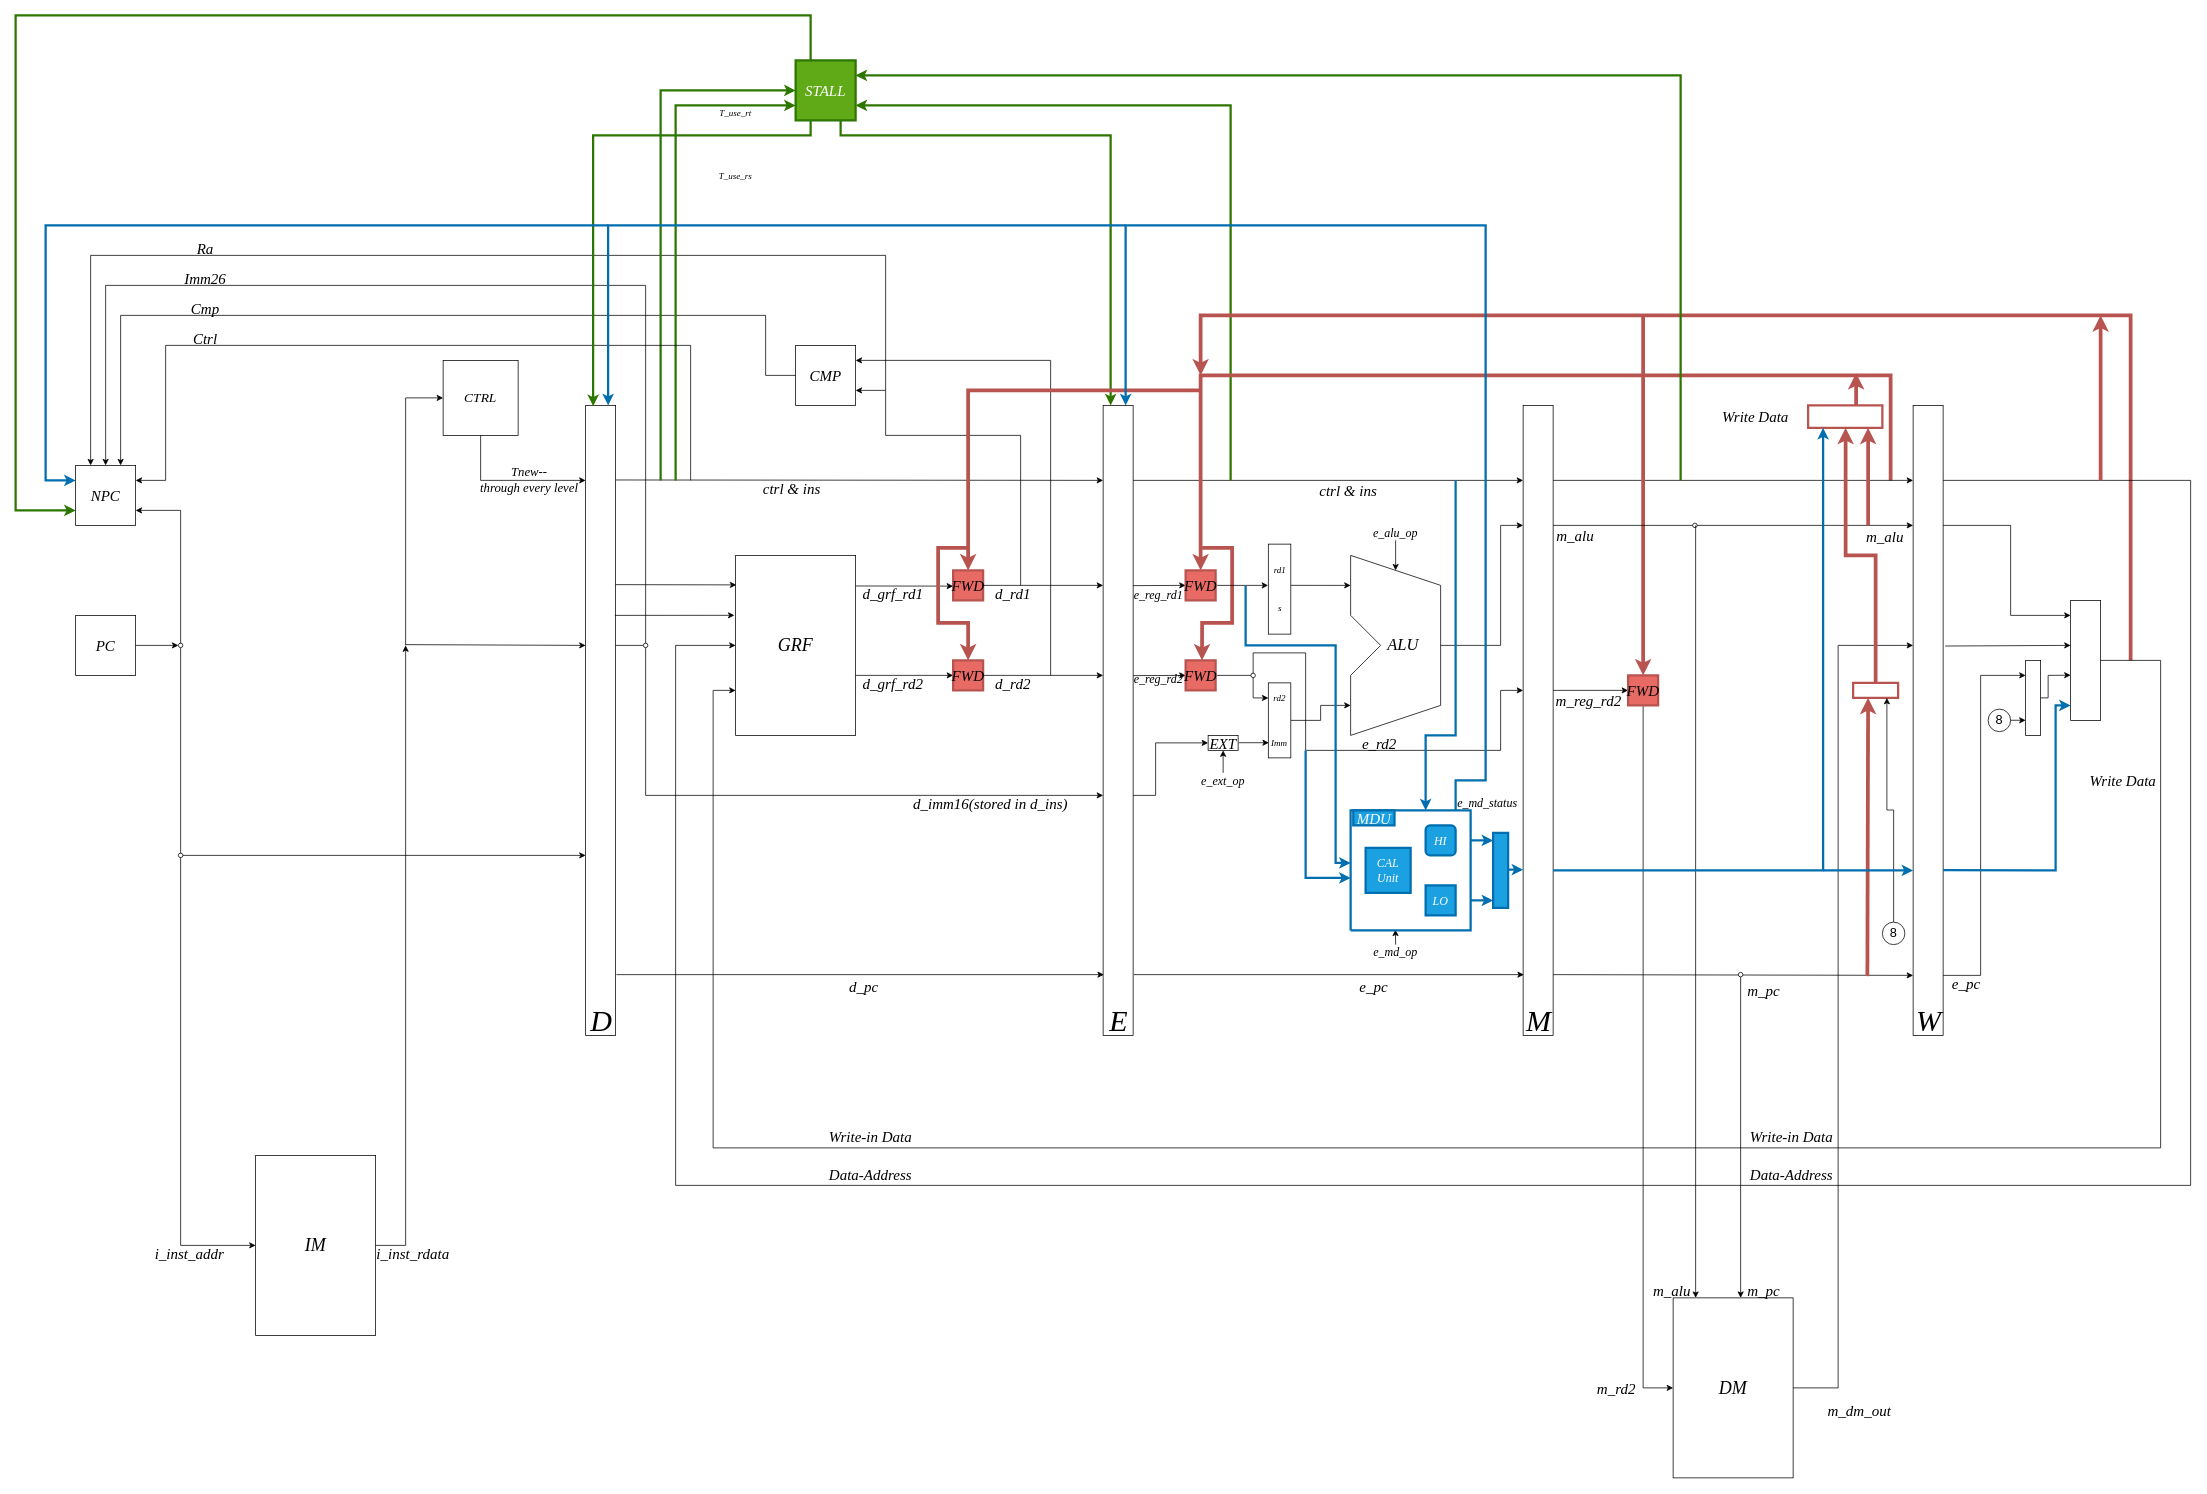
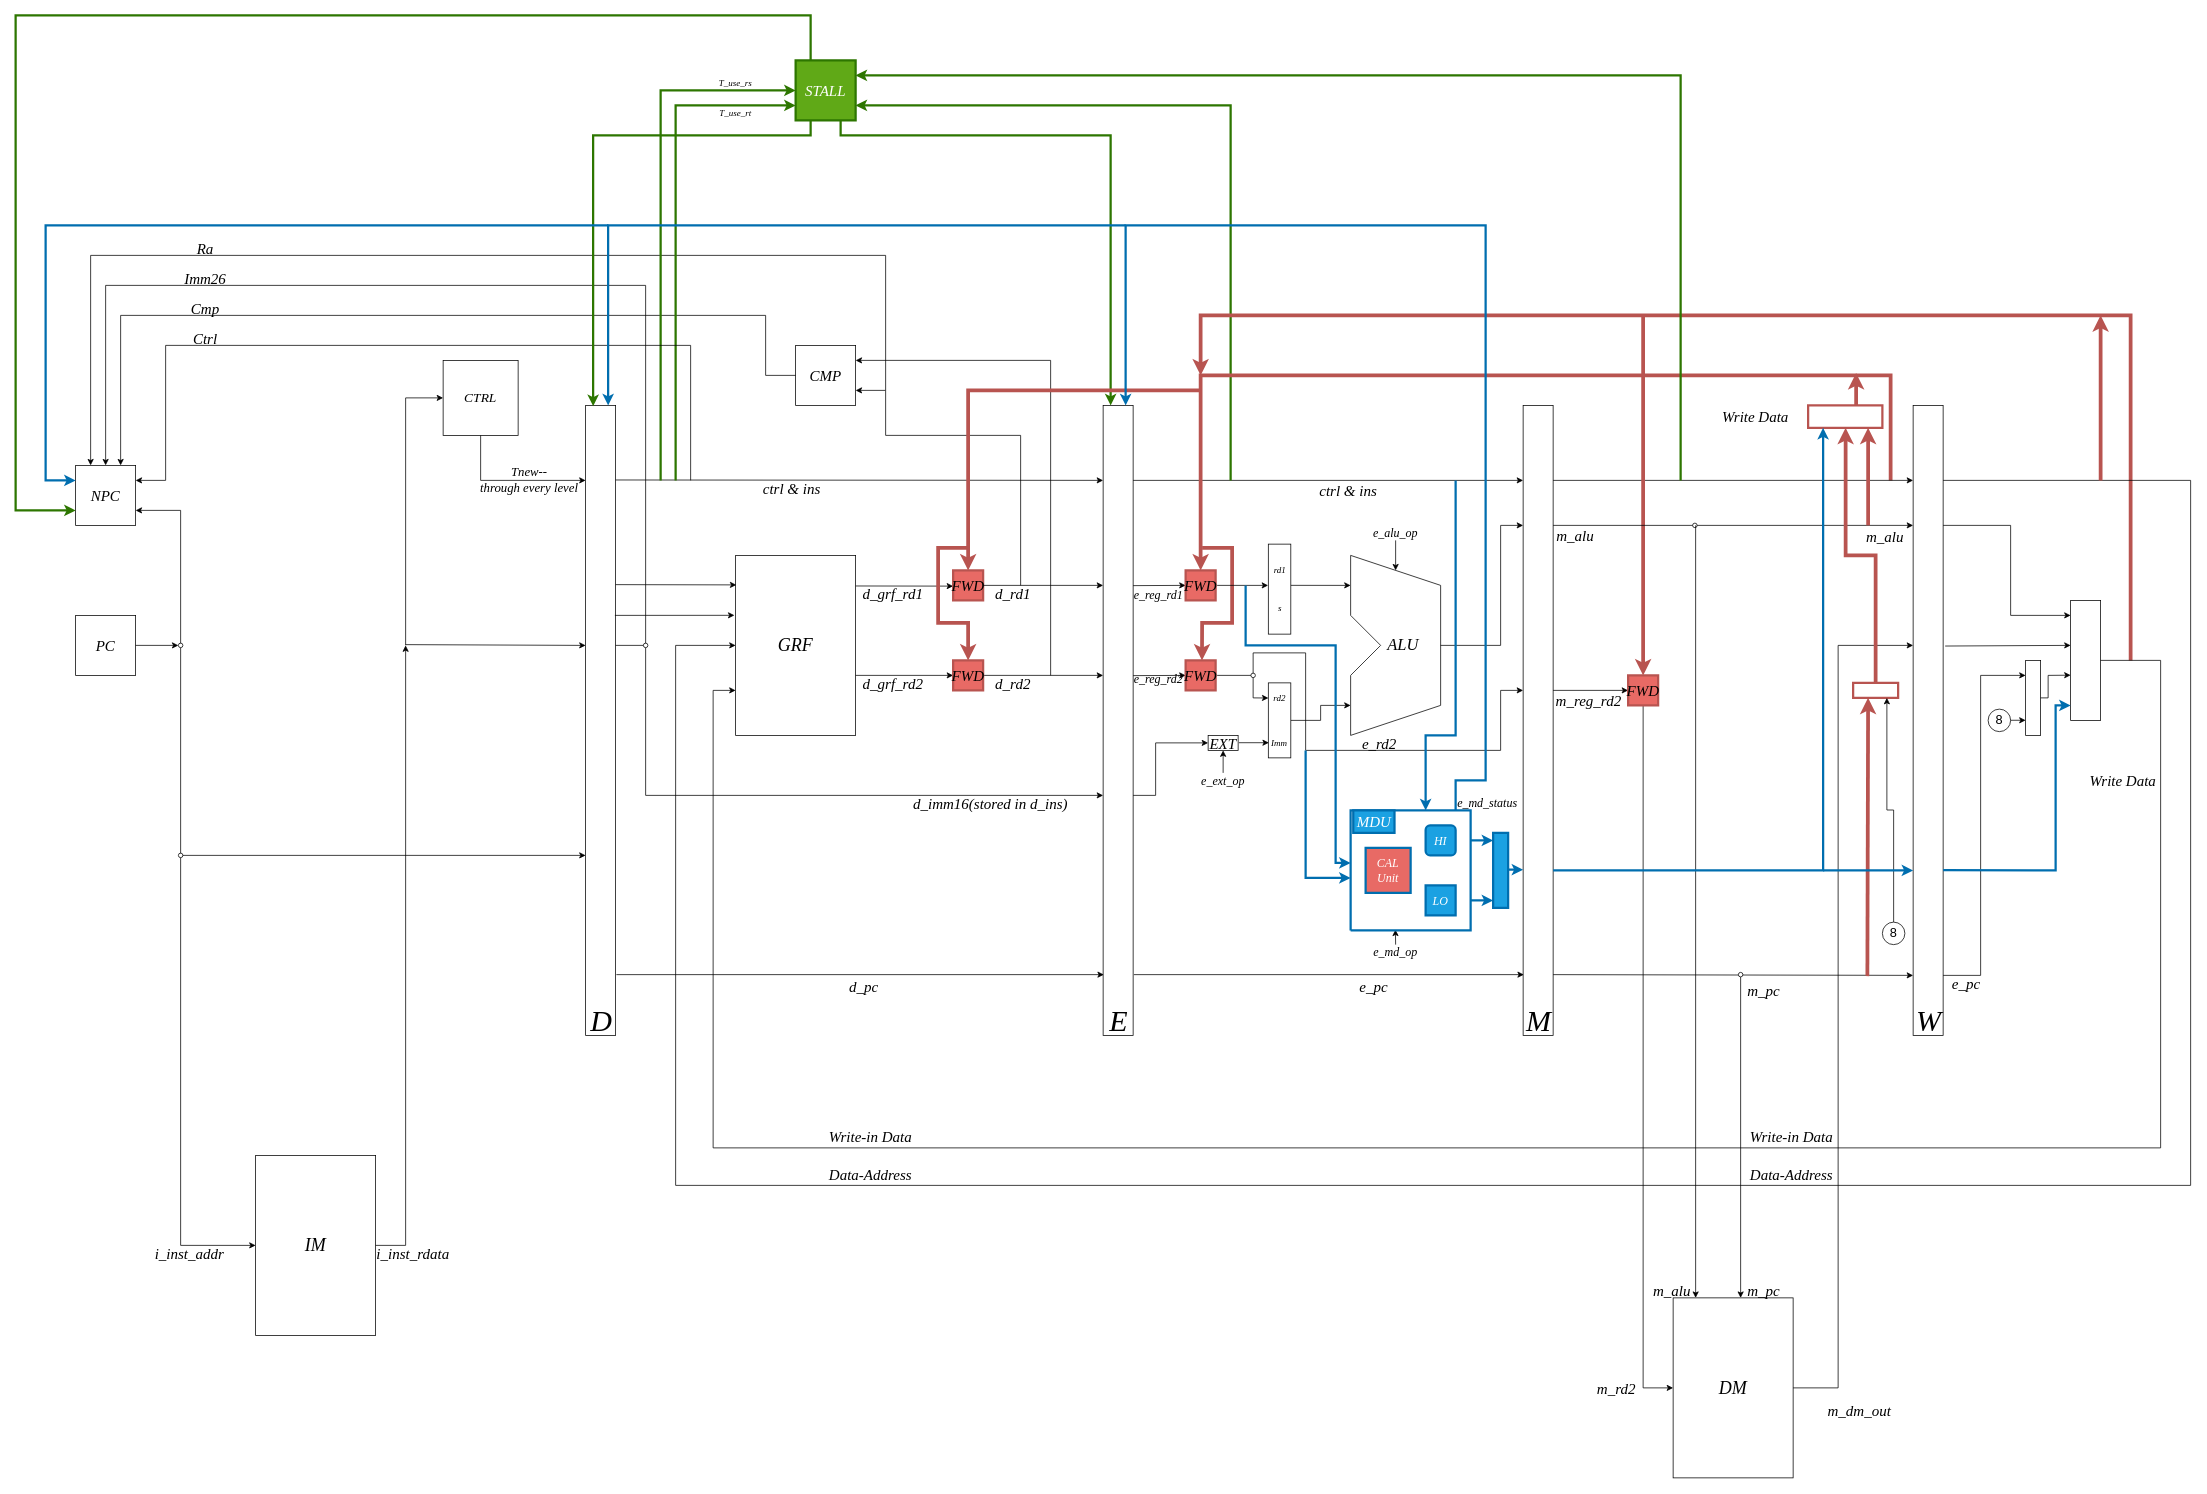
node "T_use_rs": moved (735, 177) -> (735, 83)
node "MDU": size 41x15 -> 41x23
node "CAL Unit": fillcolor #1ba1e2 -> #e86a65
